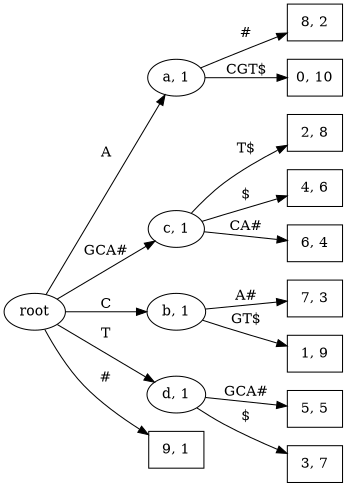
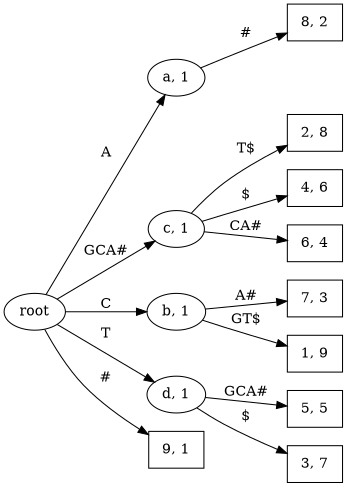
node "0, 10": removed
